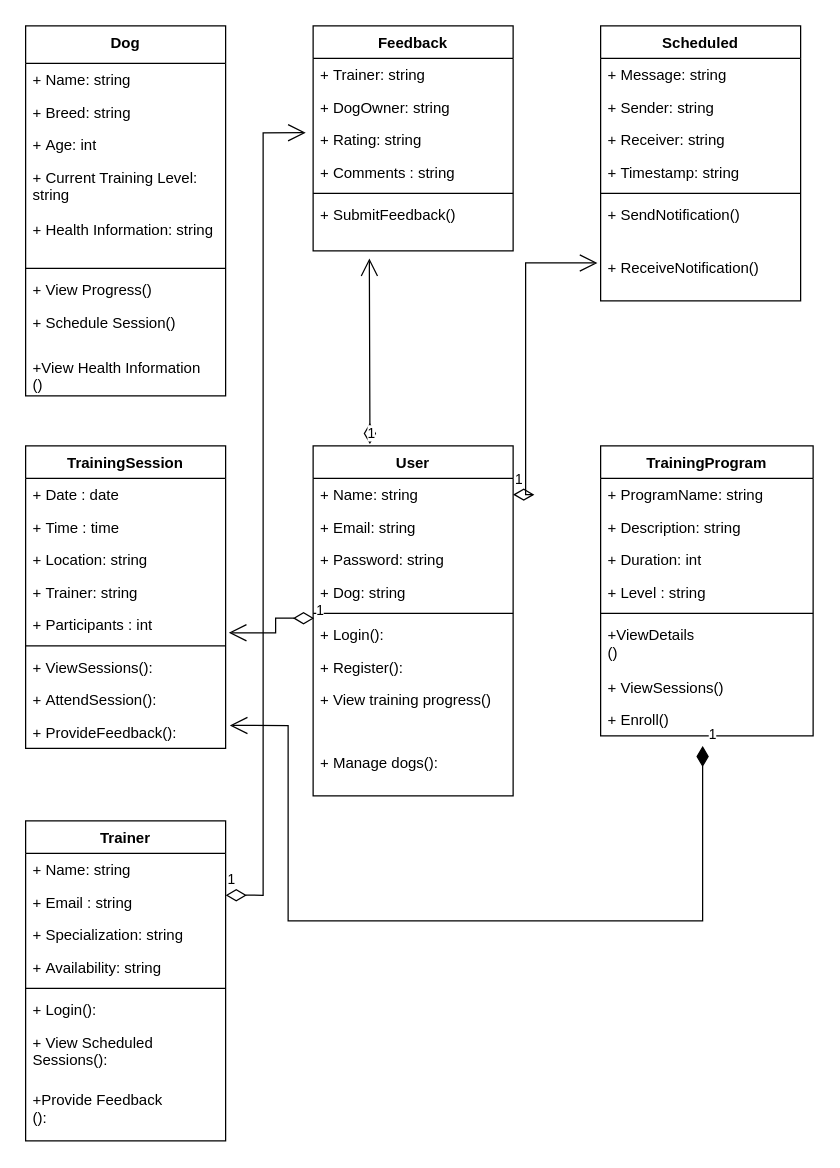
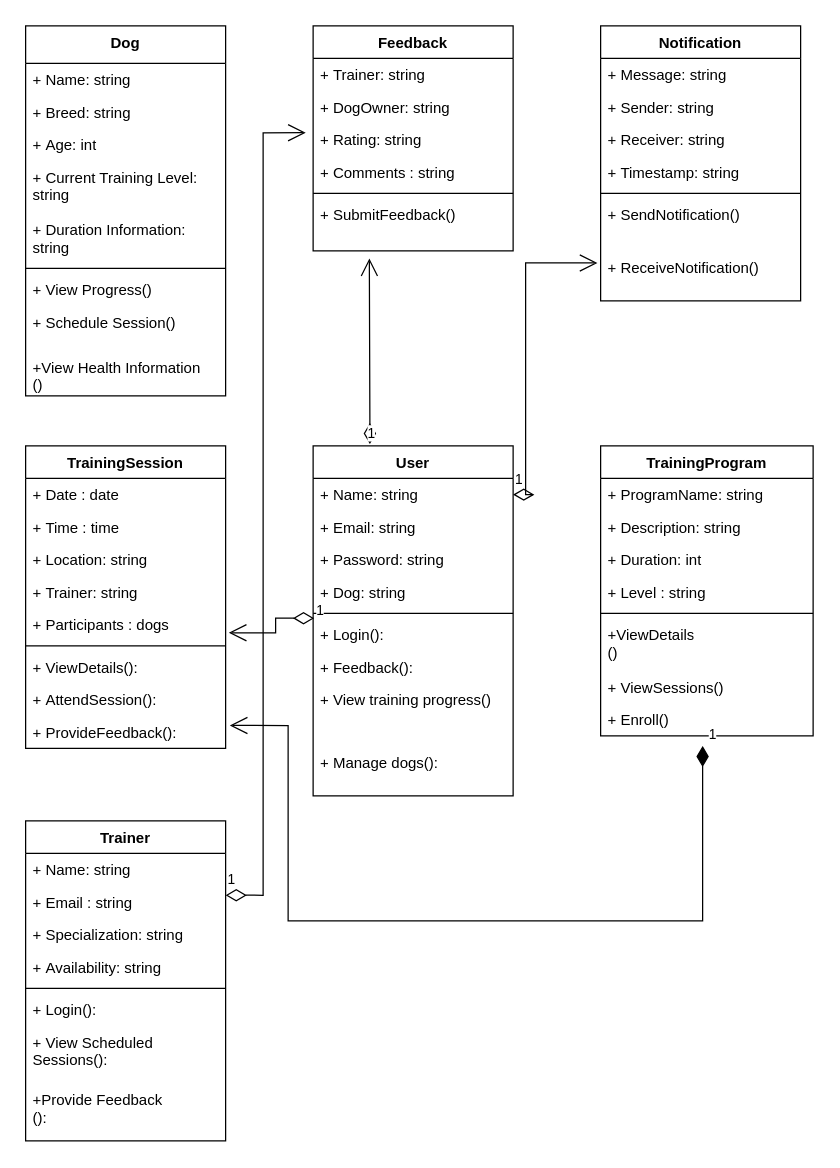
node "Scheduled": label "Scheduled" -> "Notification"
node "+ Health Information: string": label "+ Health Information: string" -> "+ Duration Information: string"
node "+ Participants : int": label "+ Participants : int" -> "+ Participants : dogs"
node "+ ViewSessions():": label "+ ViewSessions():" -> "+ ViewDetails():"
node "+ Register():": label "+ Register():" -> "+ Feedback():"
